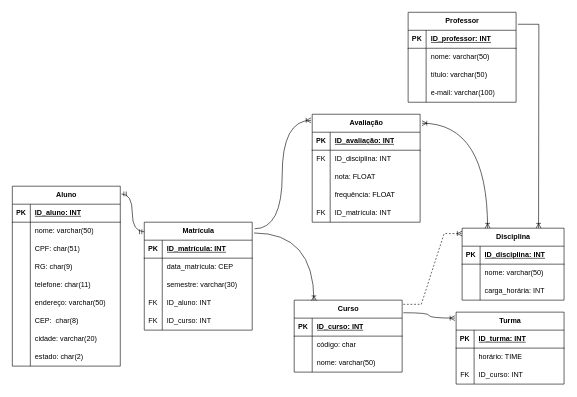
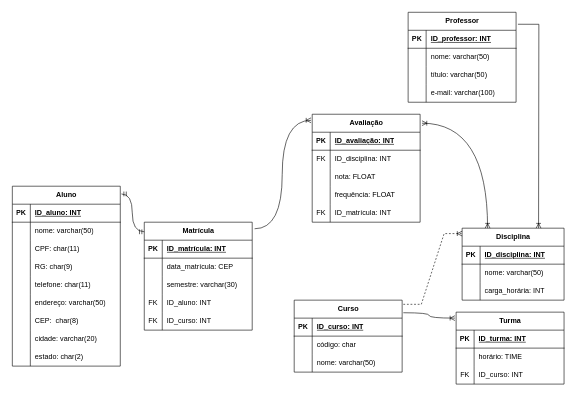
node "CPF: char(51)": label "CPF: char(51)" -> "CPF: char(11)"
edge "Matrícula" -> "Curso": removed
